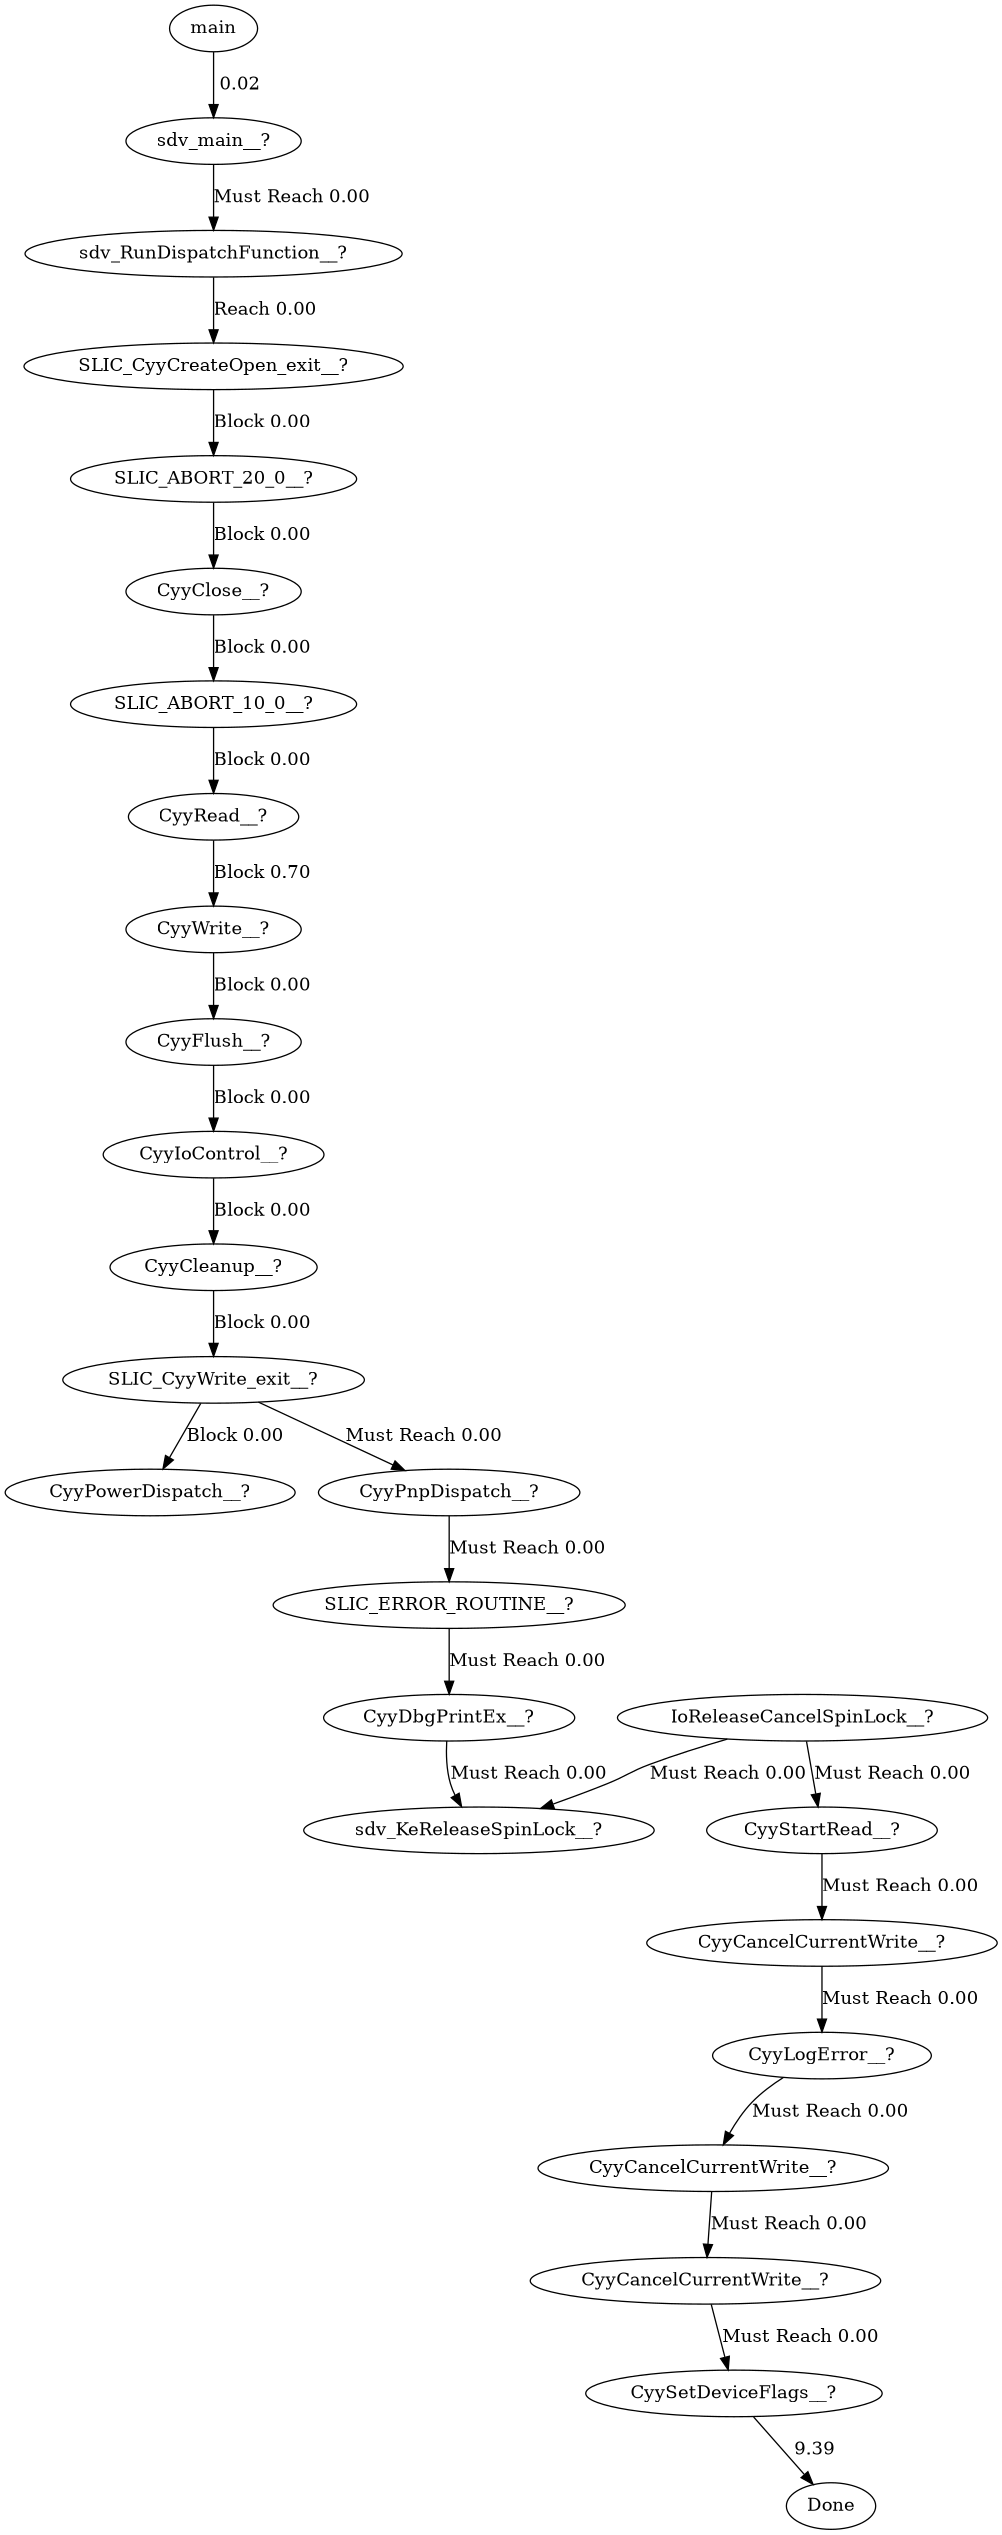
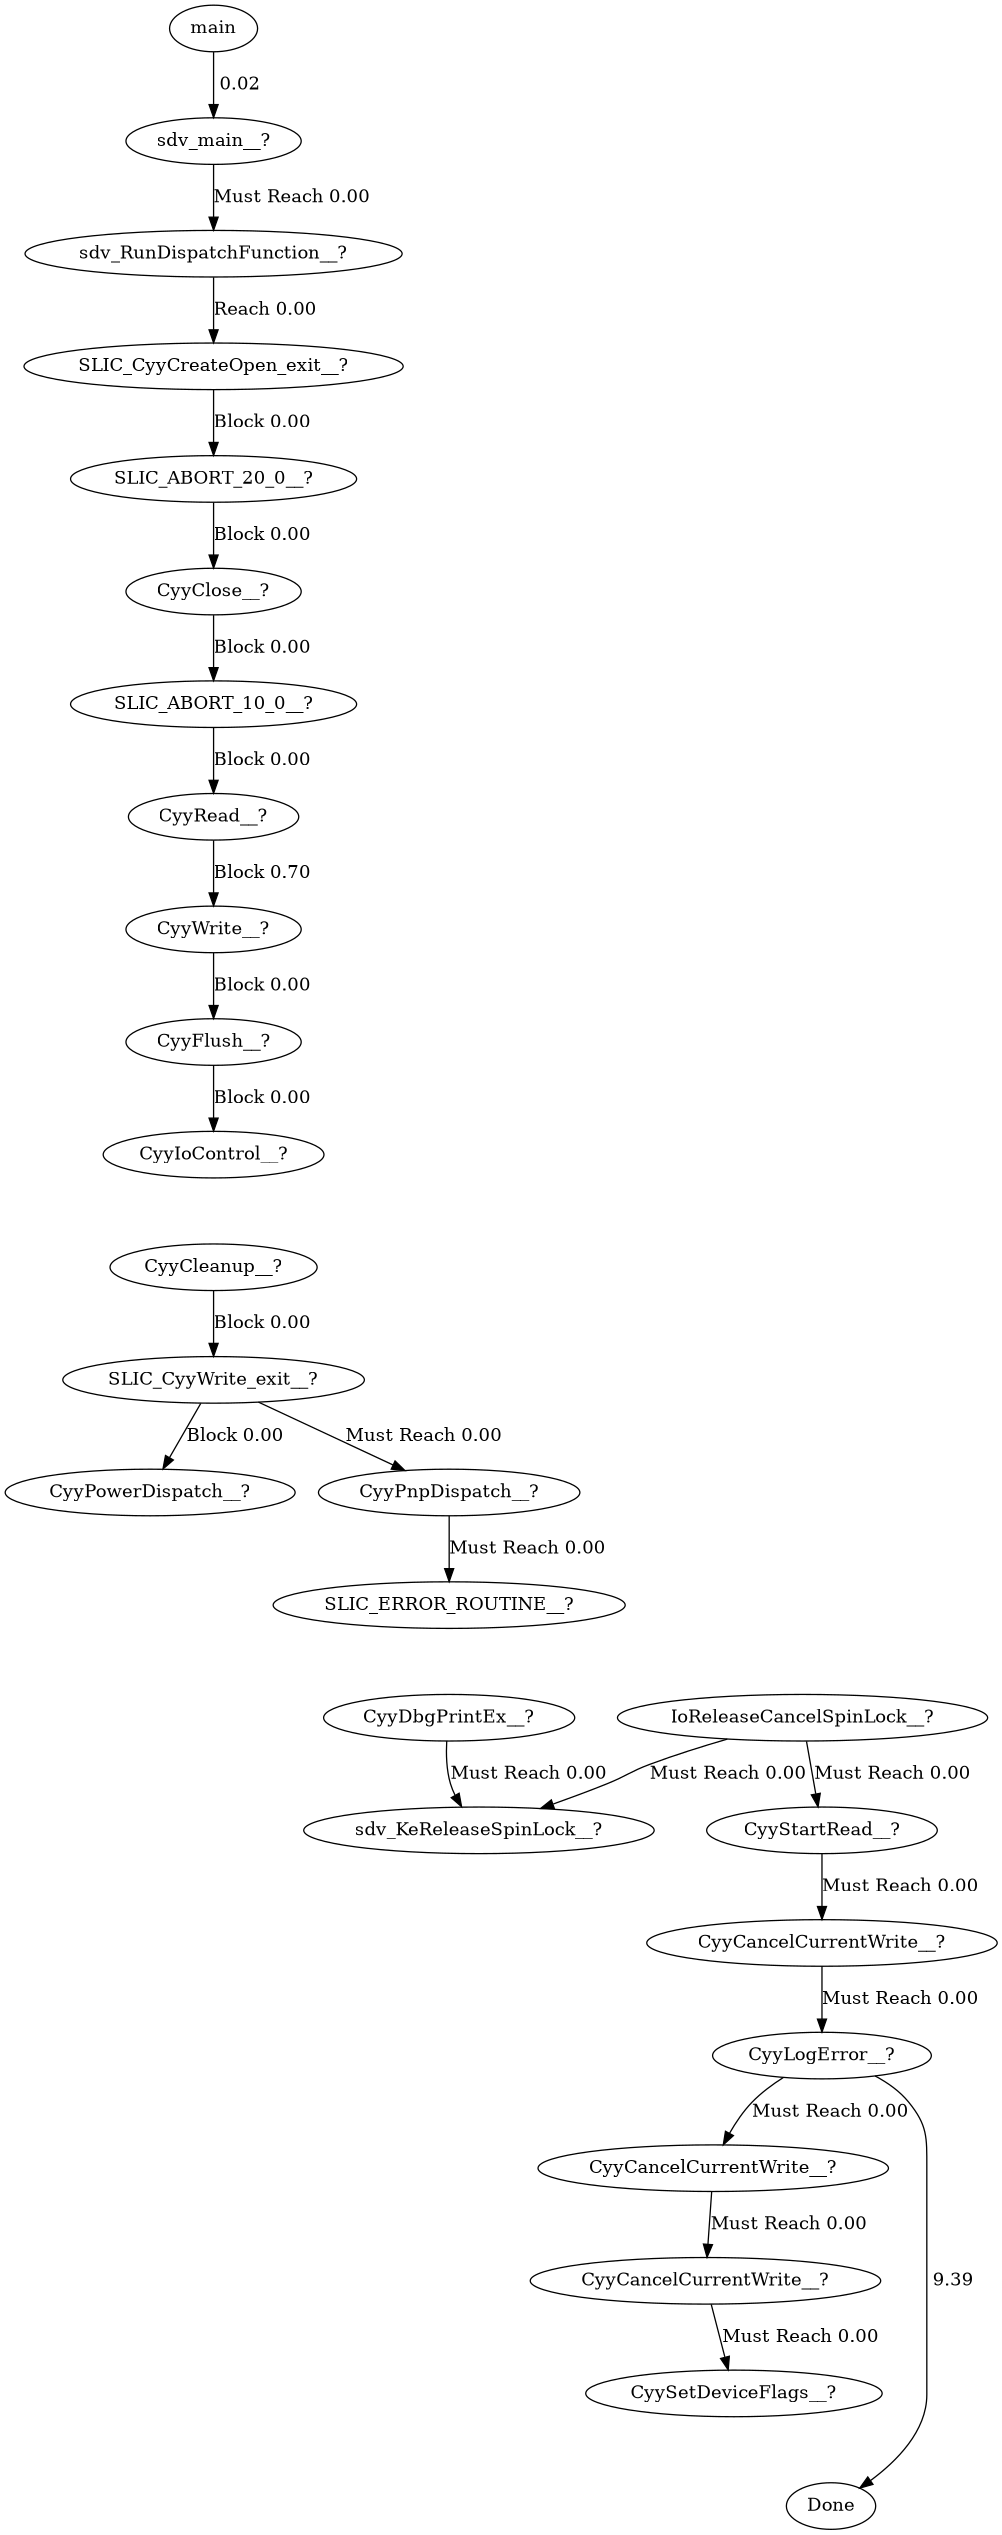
edge "CyyIoControl__?" -> "CyyCleanup__?": removed, label "Block 0.00"
edge "SLIC_ERROR_ROUTINE__?" -> "CyyDbgPrintEx__?": removed, label "Must Reach 0.00"
edge "CyySetDeviceFlags__?" -> "Done": now "CyyLogError__?" -> "Done"
